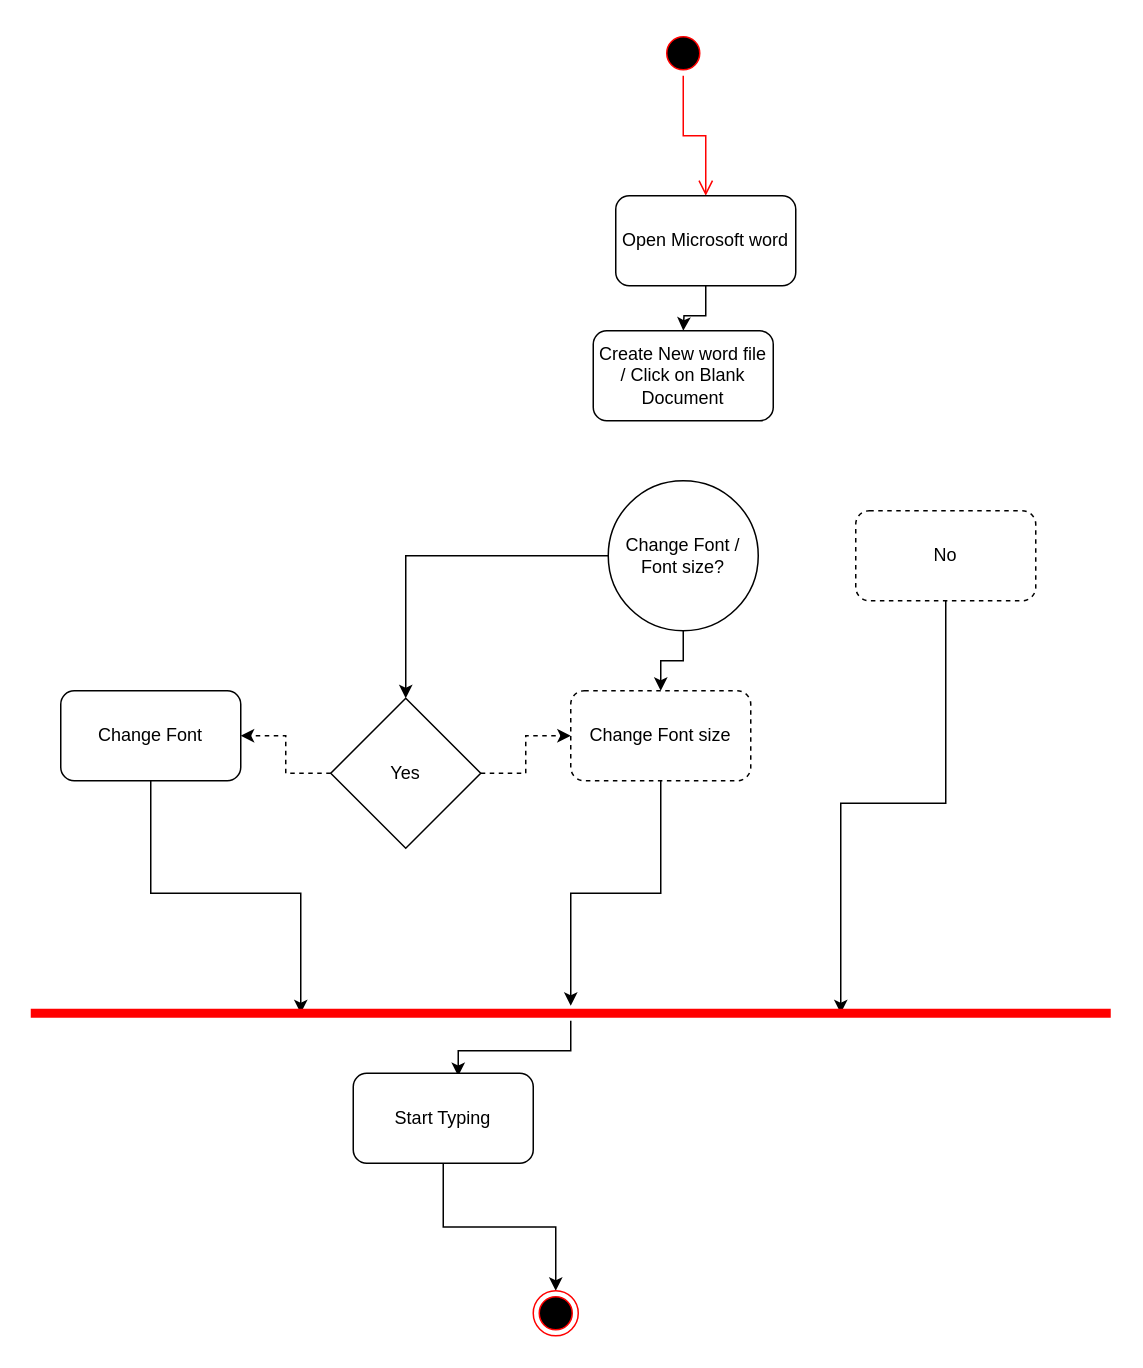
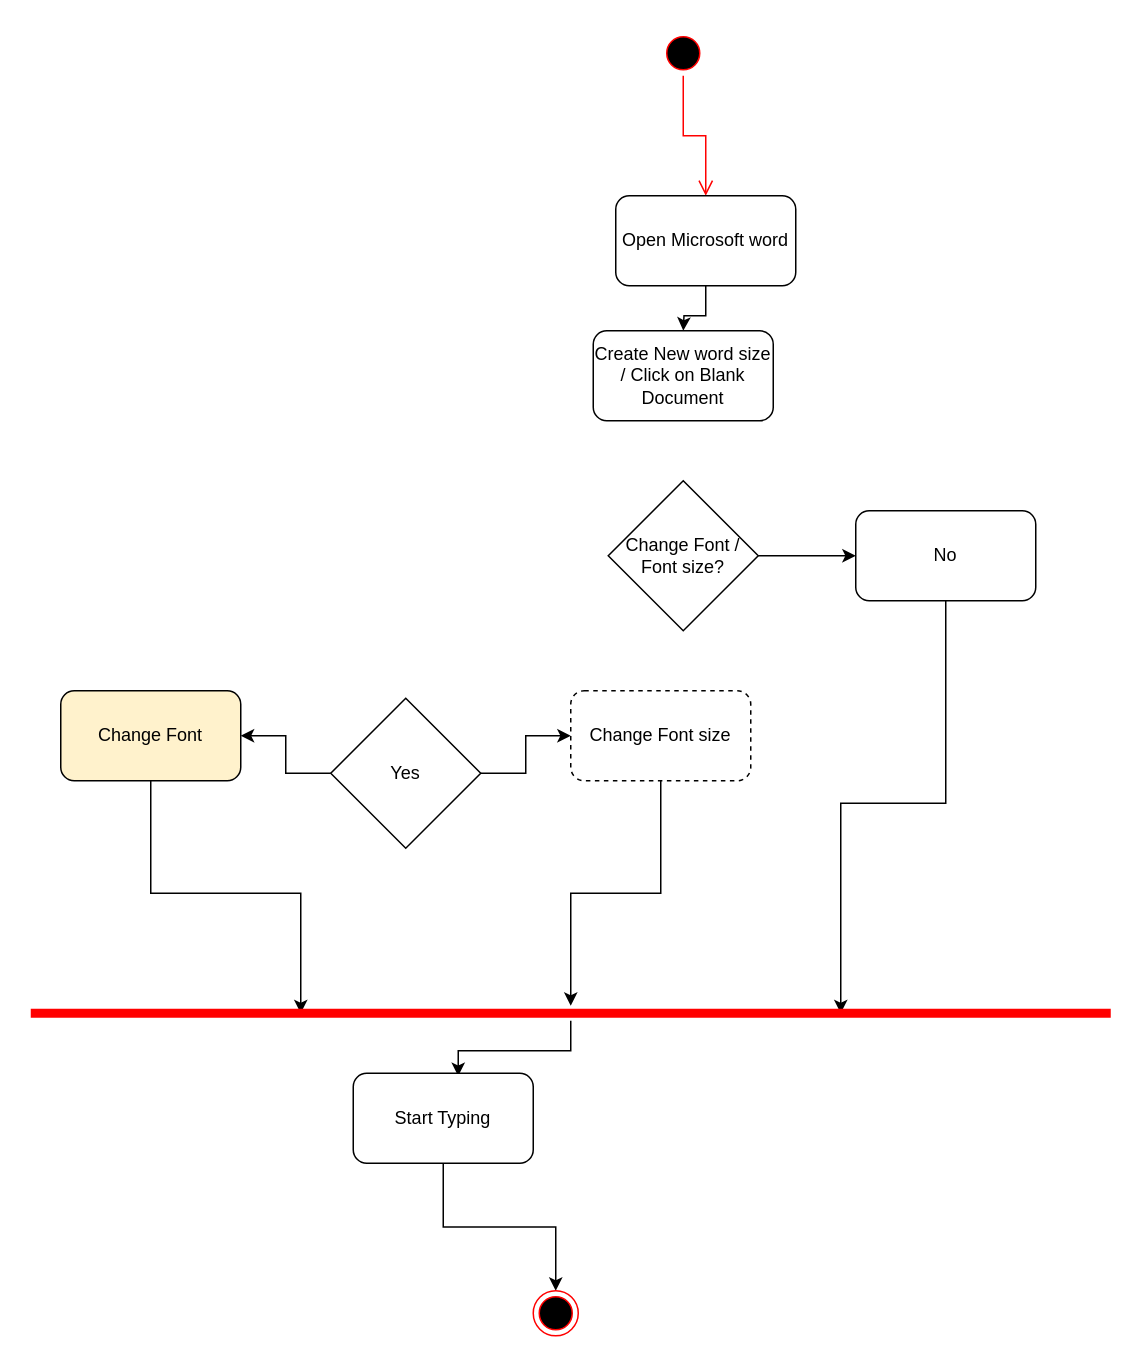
node "Create New word file / Click on Blank Document": label "Create New word file / Click on Blank Document" -> "Create New word size / Click on Blank Document"
edge "Change Font / Font size?" -> "Yes": removed
node "Change Font / Font size?": shape ellipse -> diamond
node "No": style dashed -> solid
edge "Change Font / Font size?" -> "Change Font size": now "Change Font / Font size?" -> "No"
node "Change Font": fillcolor #ffffff -> #fff2cc
edge "Yes" -> "Change Font": style dashed -> solid
edge "Yes" -> "Change Font size": style dashed -> solid
